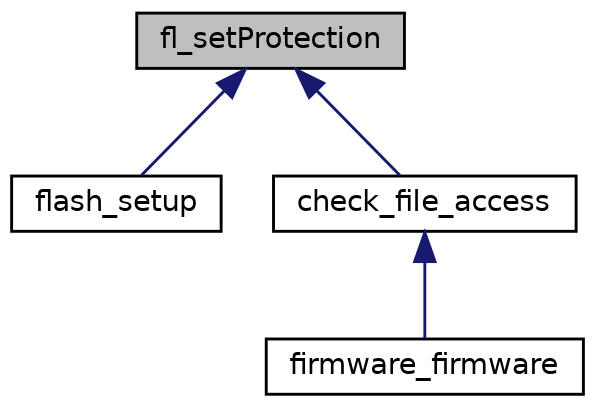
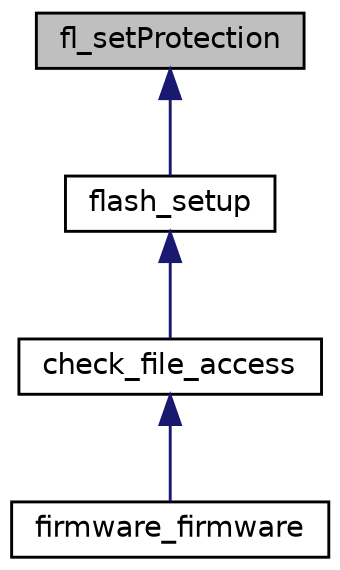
edge "check_file_access" -> "fl_setProtection": now "check_file_access" -> "flash_setup"
